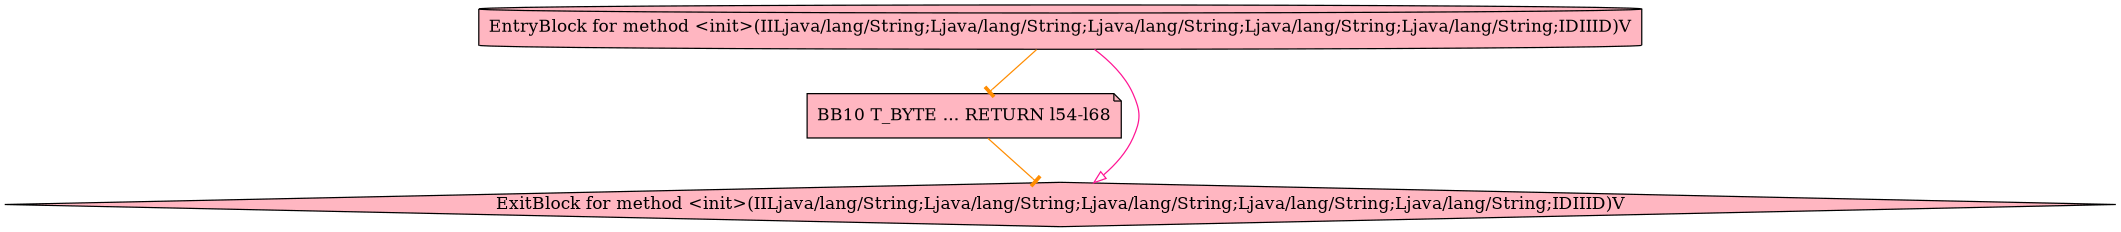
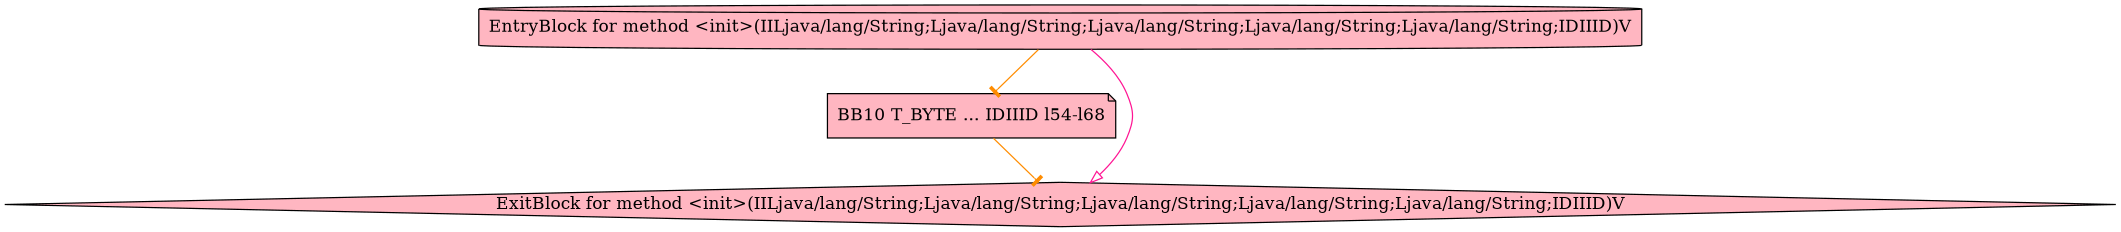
node "BB10 T_BYTE ... RETURN l54-l68": label "BB10 T_BYTE ... RETURN l54-l68" -> "BB10 T_BYTE ... IDIIID l54-l68"
